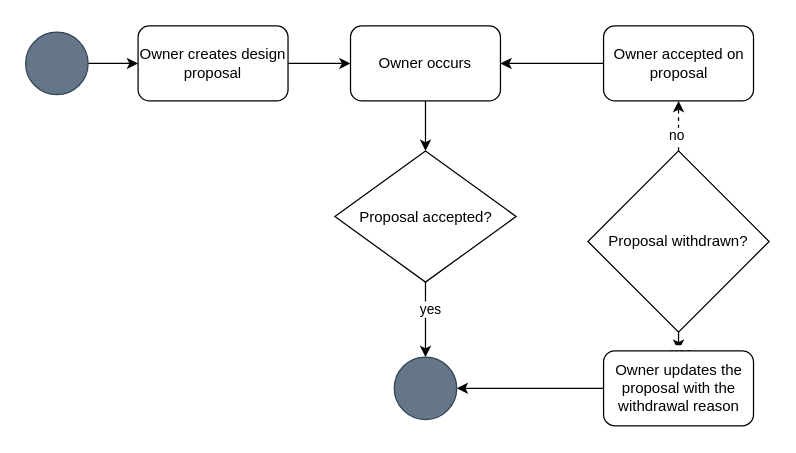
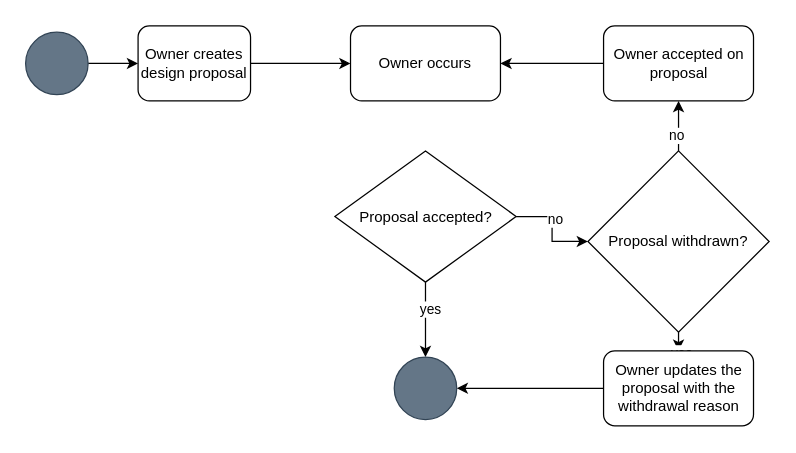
node "Owner creates design proposal": size 150x75 -> 113x75
edge "Proposal withdrawn?" -> "Owner accepted on proposal": style dashed -> solid
edge "Owner occurs" -> "Proposal accepted?": removed
edge "Proposal accepted?" -> "Proposal withdrawn?": added, label "no"
